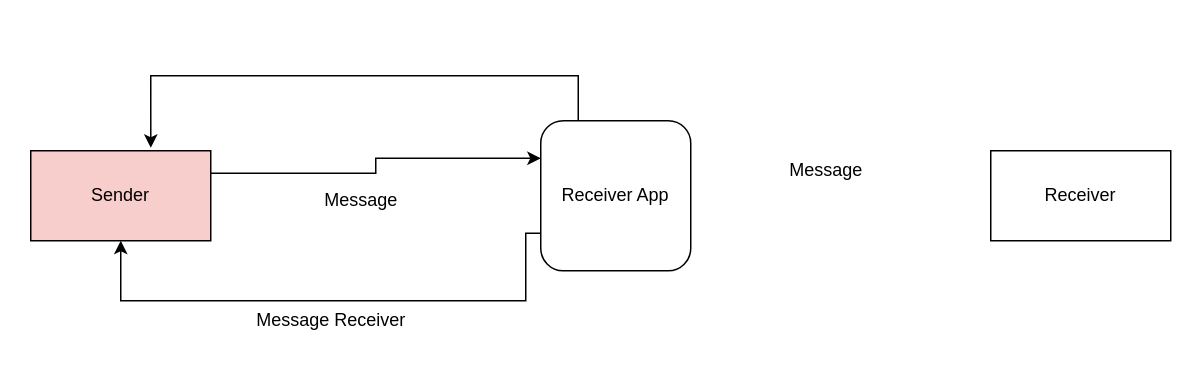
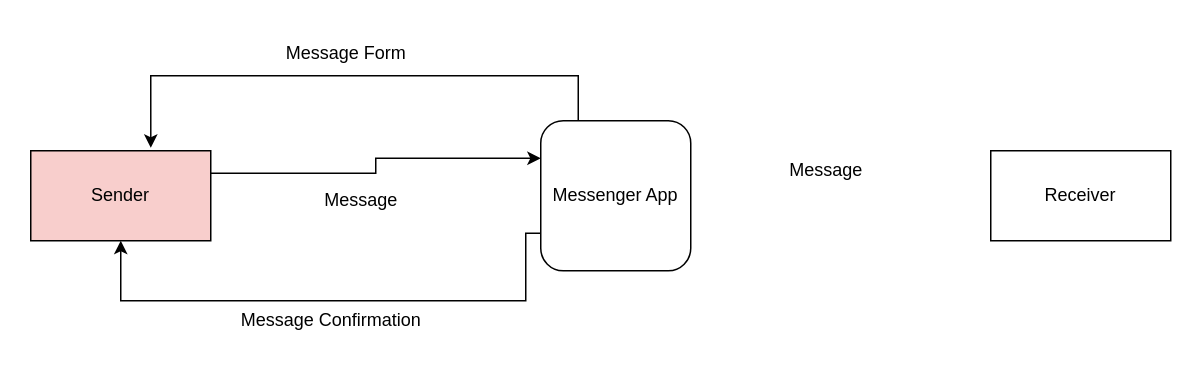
node "Message Form": added
node "Receiver App": label "Receiver App" -> "Messenger App"
node "Message Receiver": label "Message Receiver" -> "Message Confirmation"
